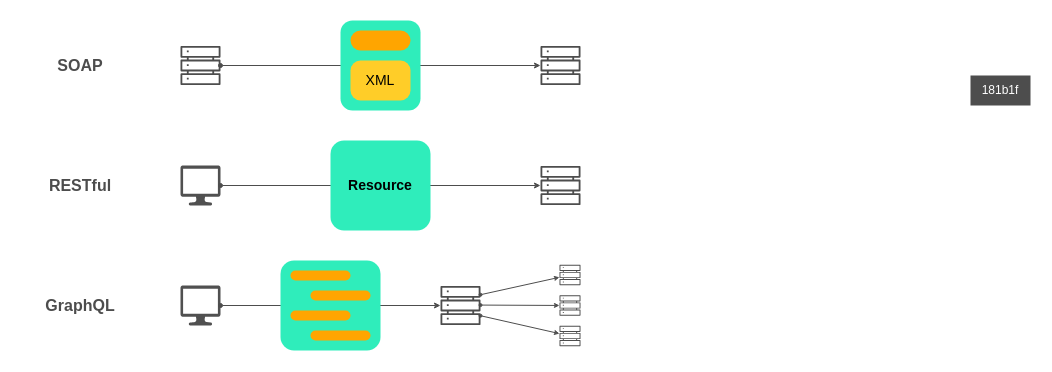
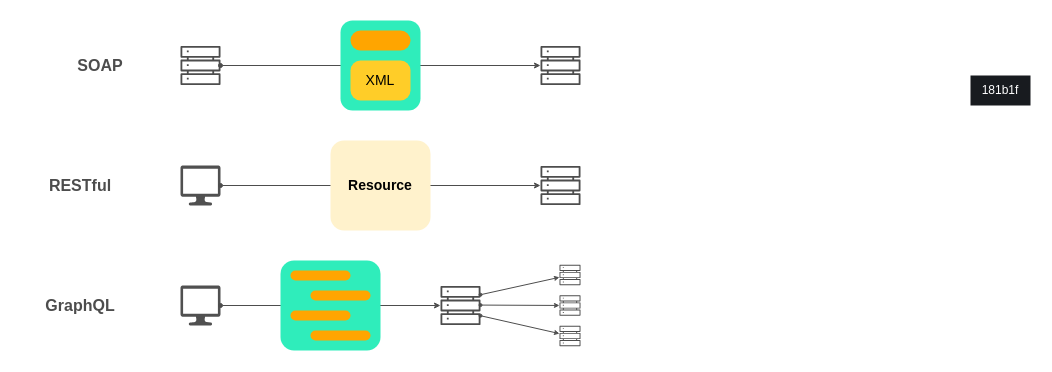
node "SOAP": moved (81, 66) -> (101, 66)
node "181b1f": fillcolor #4d4d4d -> #181b1f
node "Resource": fillcolor #2fedbb -> #fff2cc
